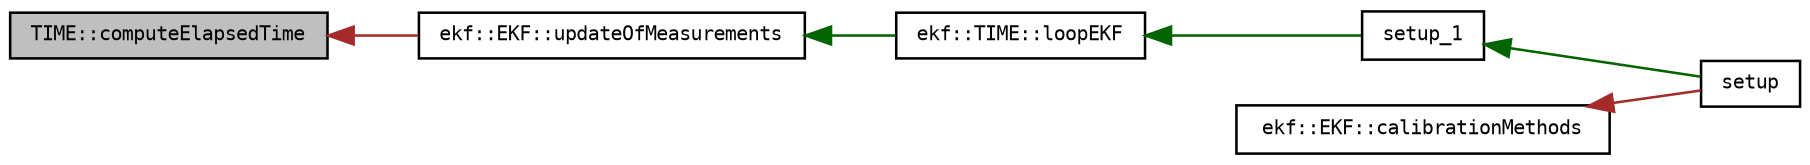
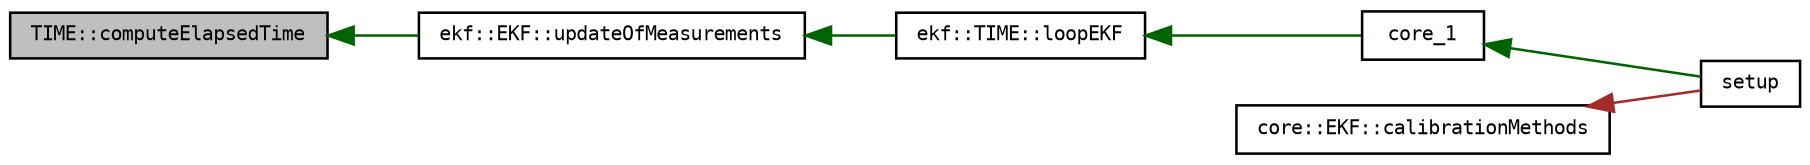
edge "ekf::EKF::updateOfMeasurements" -> "TIME::computeElapsedTime": color brown -> darkgreen
node "setup_1": label "setup_1" -> "core_1"
node "ekf::EKF::calibrationMethods": label "ekf::EKF::calibrationMethods" -> "core::EKF::calibrationMethods"
